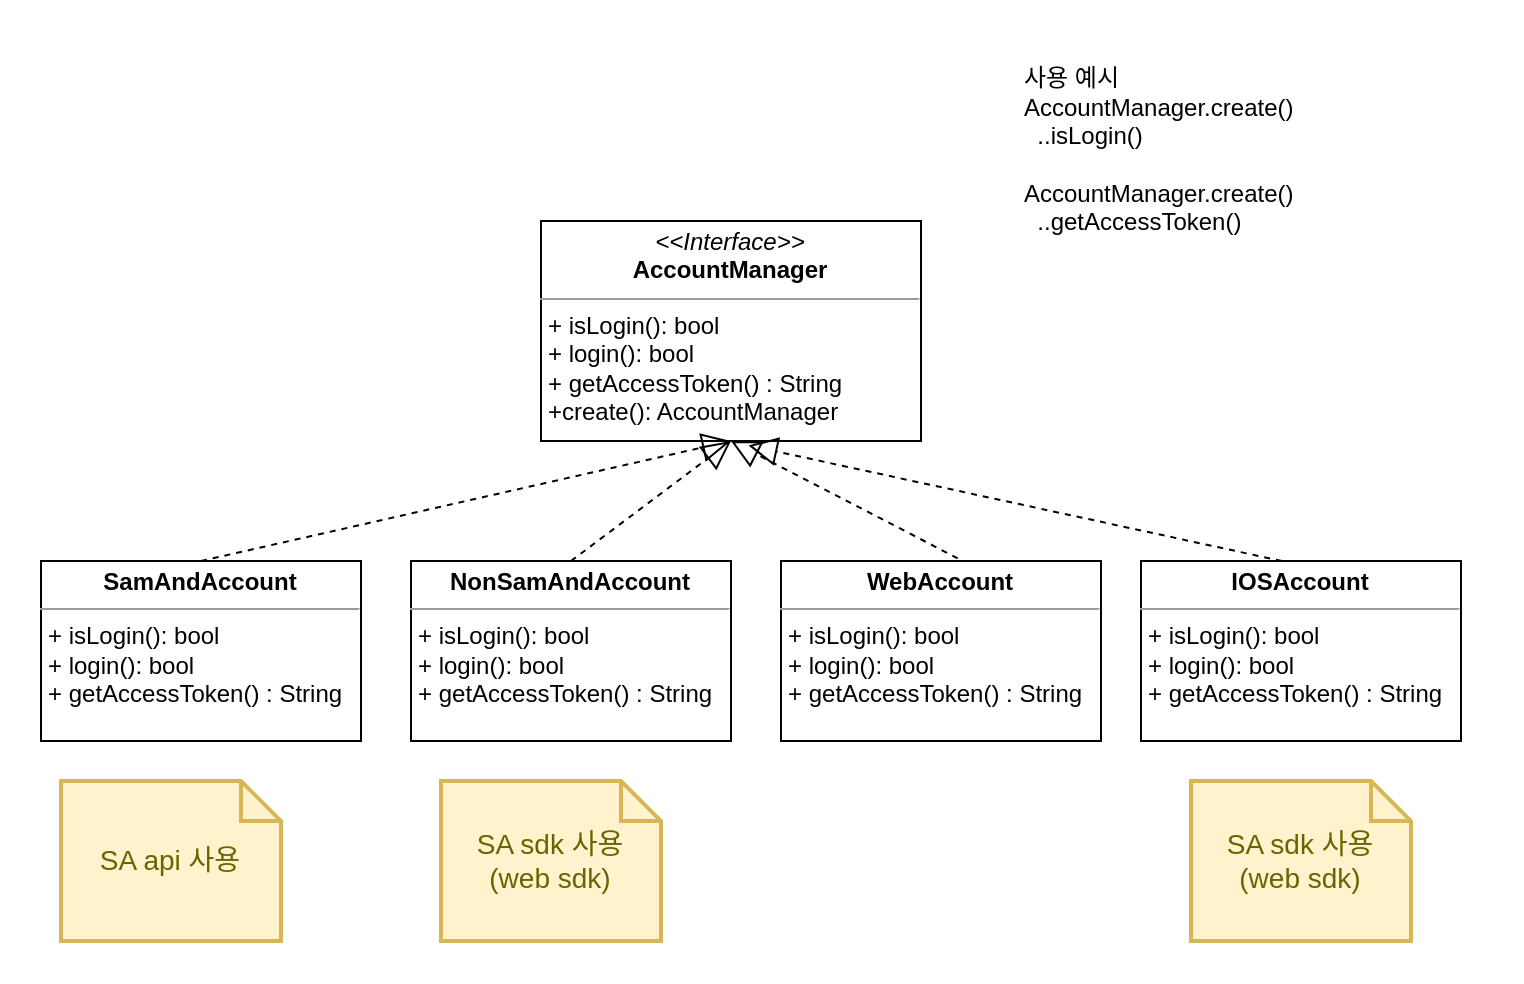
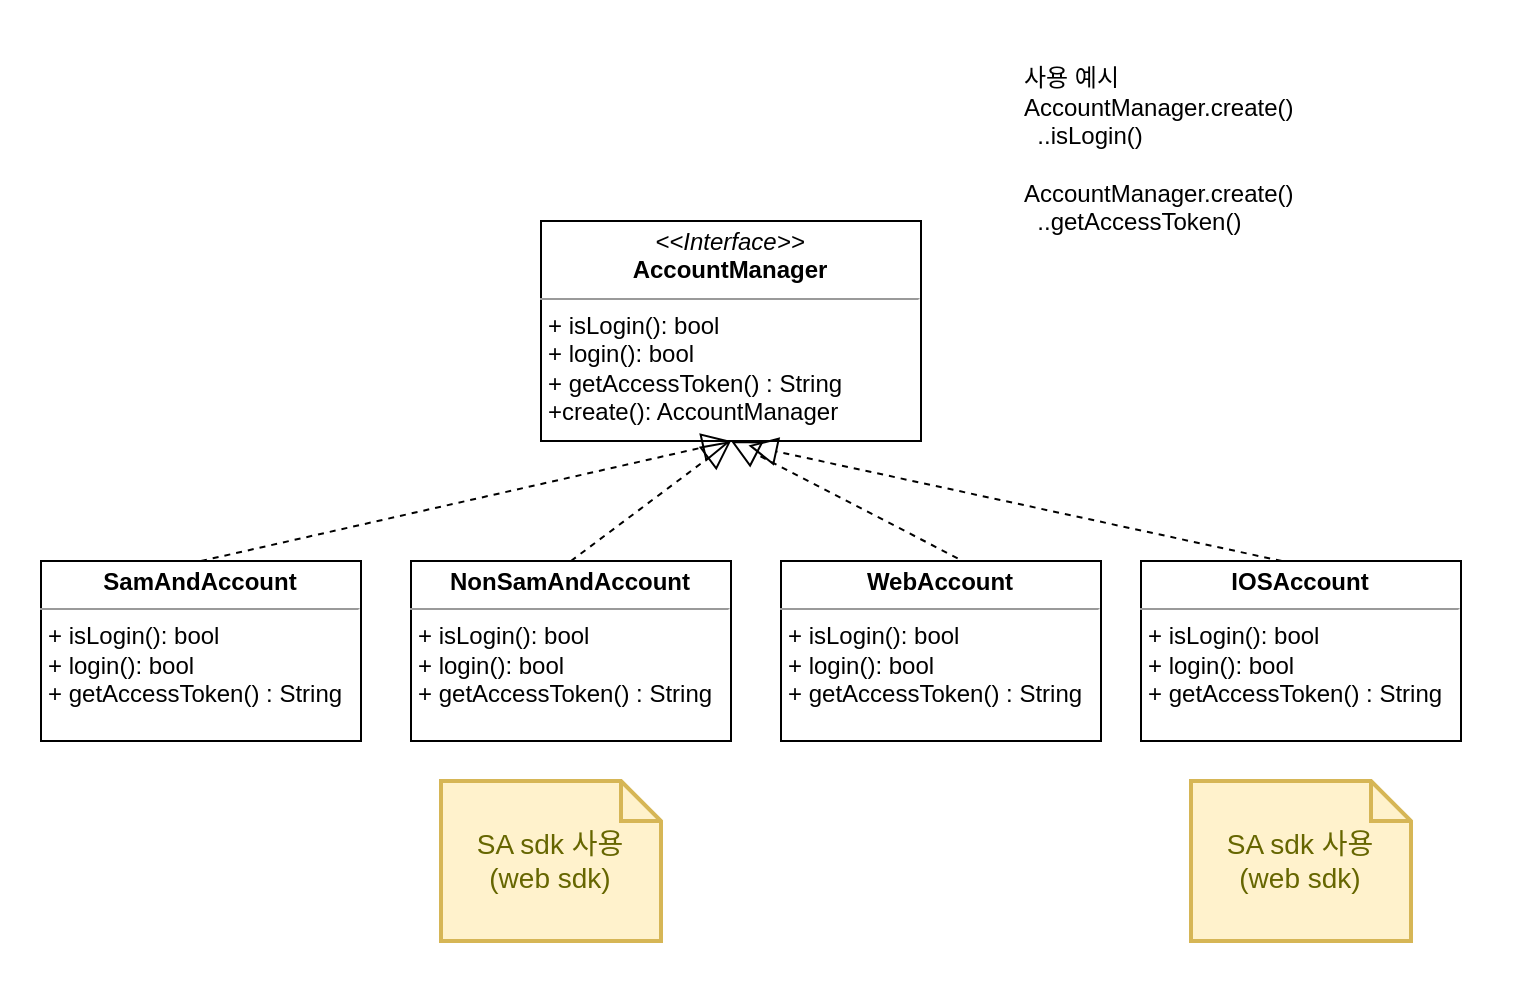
node "SA api 사용": removed
